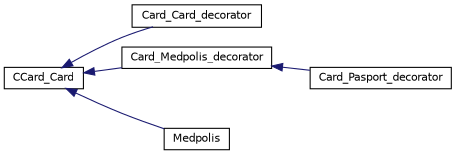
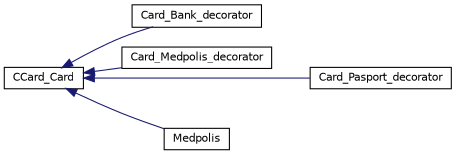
node "Card_Card_decorator": label "Card_Card_decorator" -> "Card_Bank_decorator"
edge "Card_Pasport_decorator" -> "Card_Medpolis_decorator": now "Card_Pasport_decorator" -> "CCard_Card"
